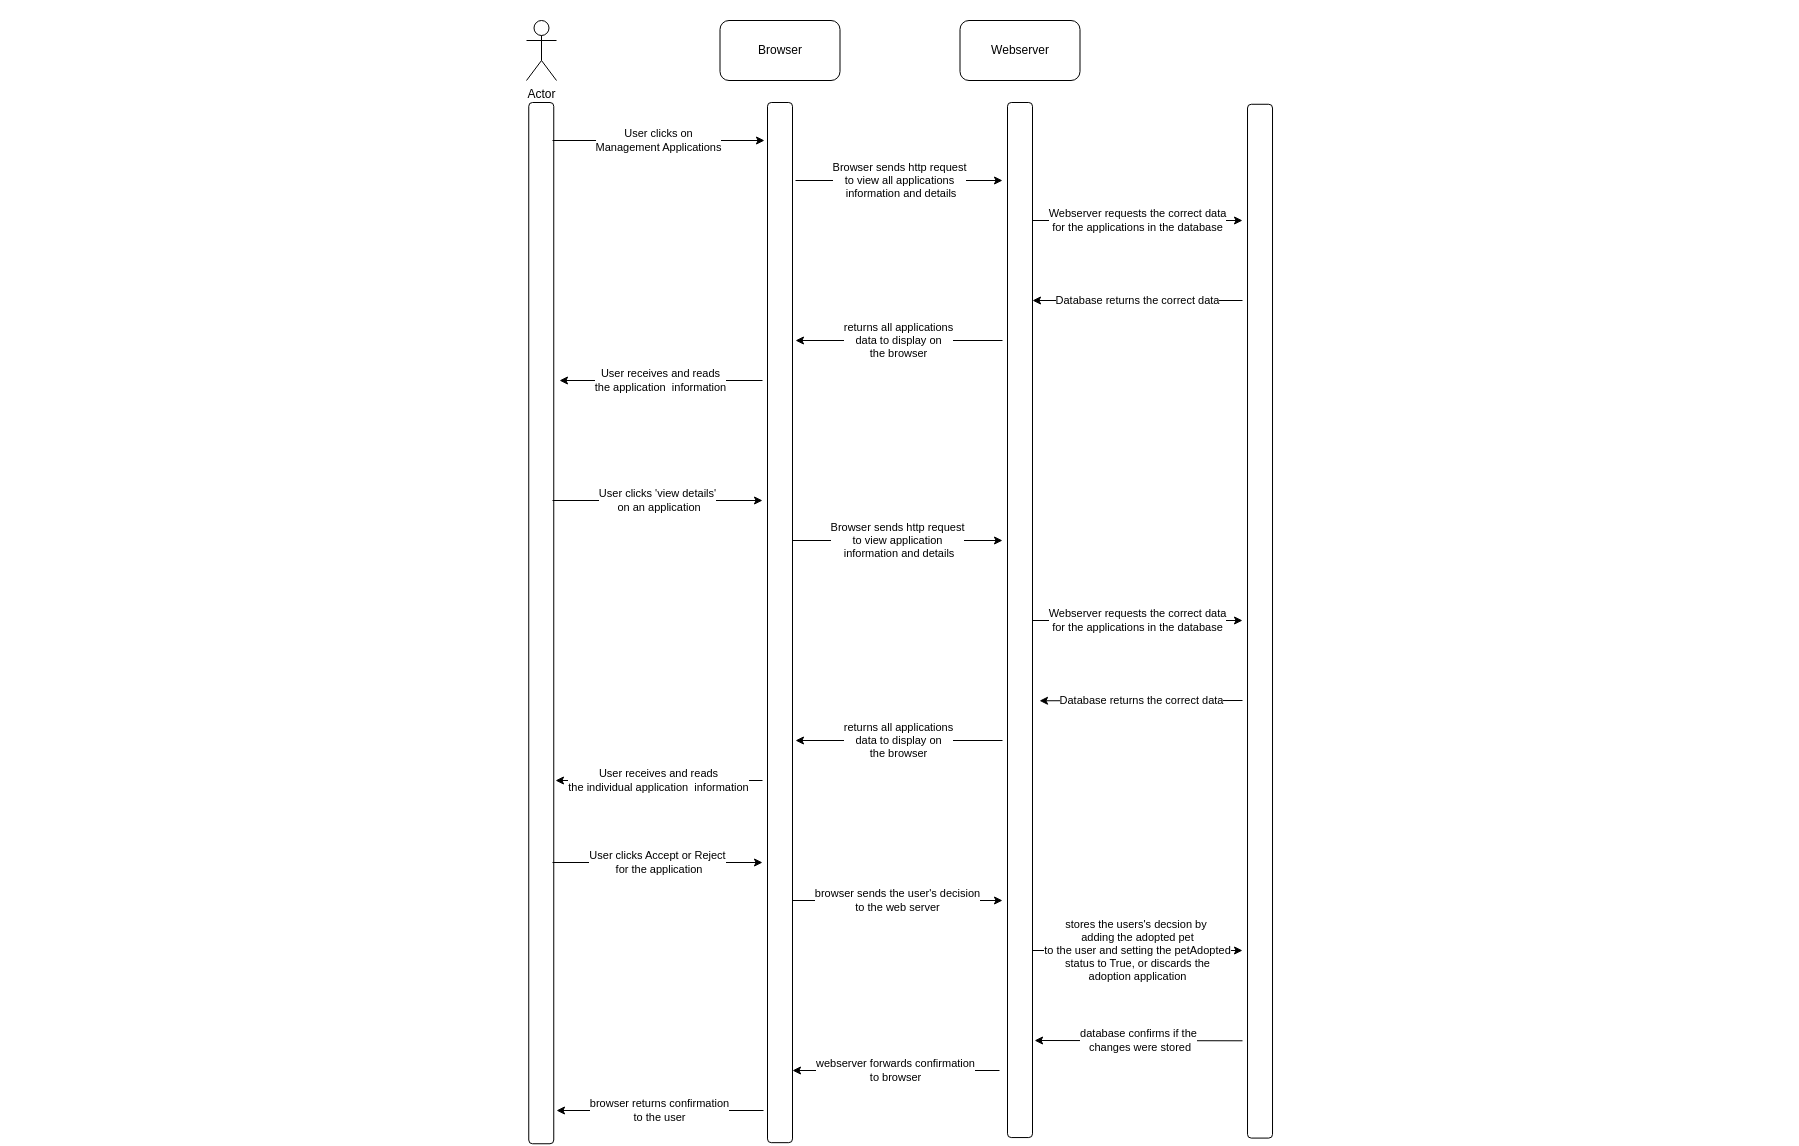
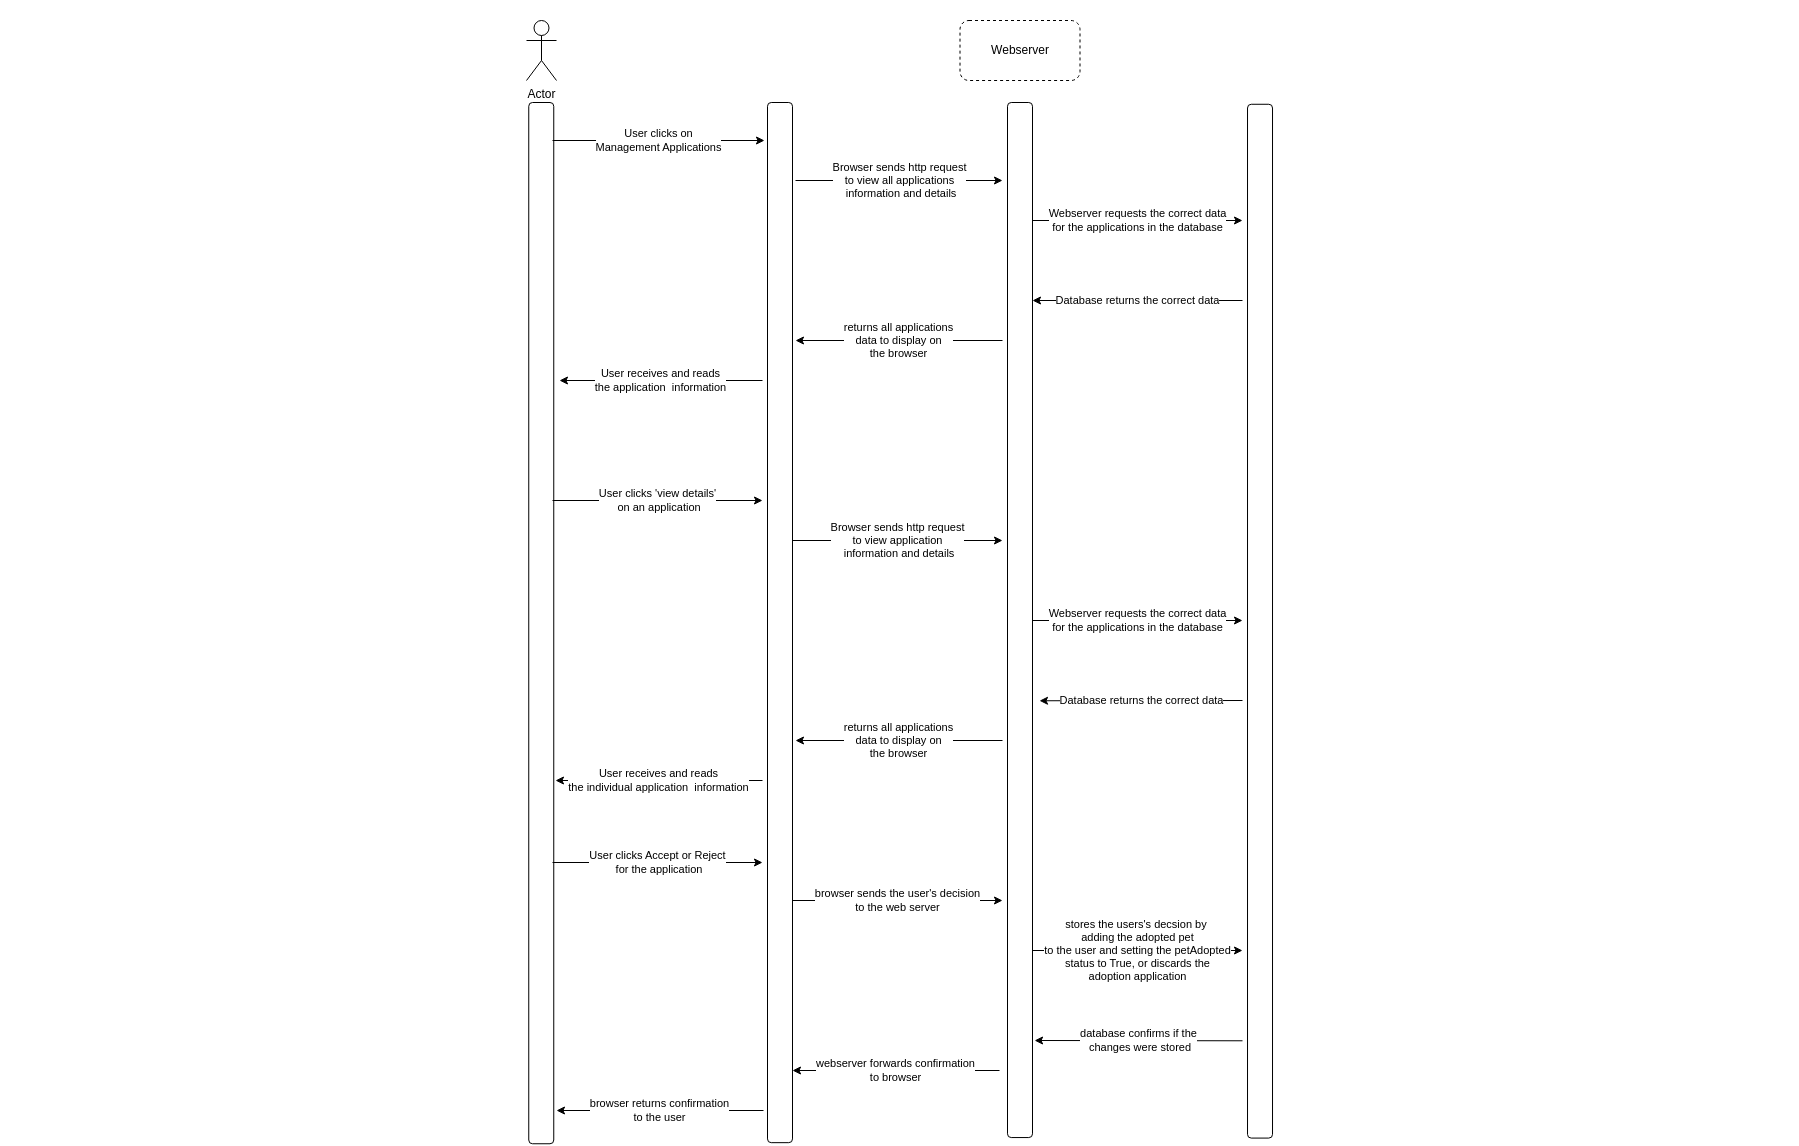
node "Browser": removed
node "Webserver": style solid -> dashed
